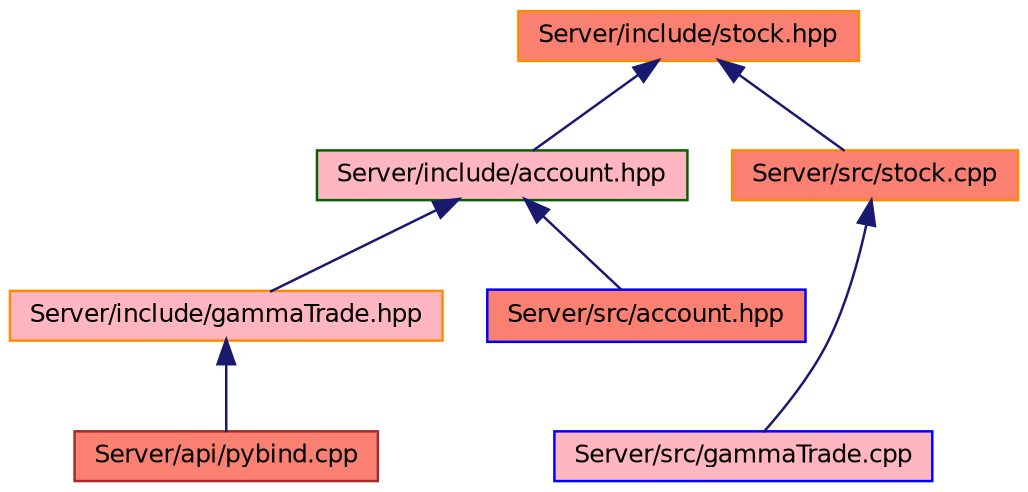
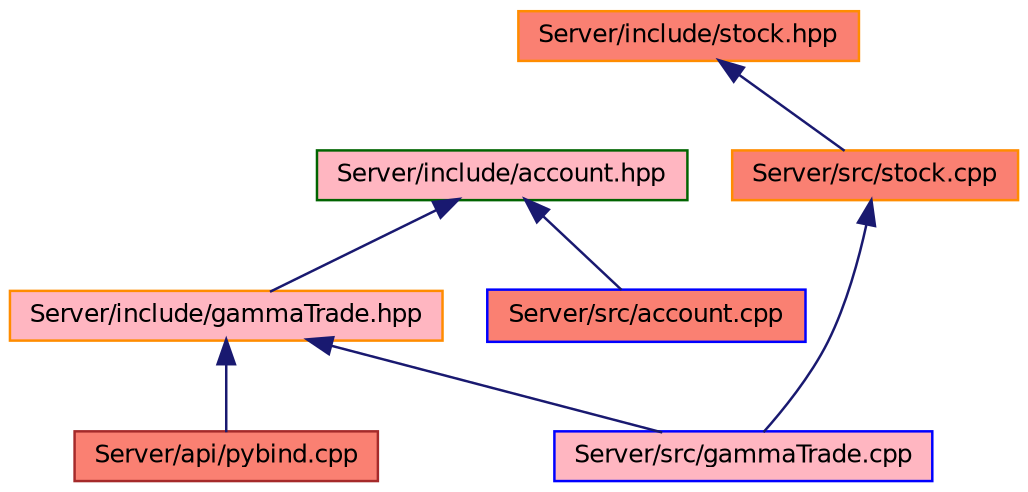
edge "Server/include/account.hpp" -> "Server/include/stock.hpp": removed
node "Server/src/account.hpp": label "Server/src/account.hpp" -> "Server/src/account.cpp"
edge "Server/src/gammaTrade.cpp" -> "Server/include/gammaTrade.hpp": added
